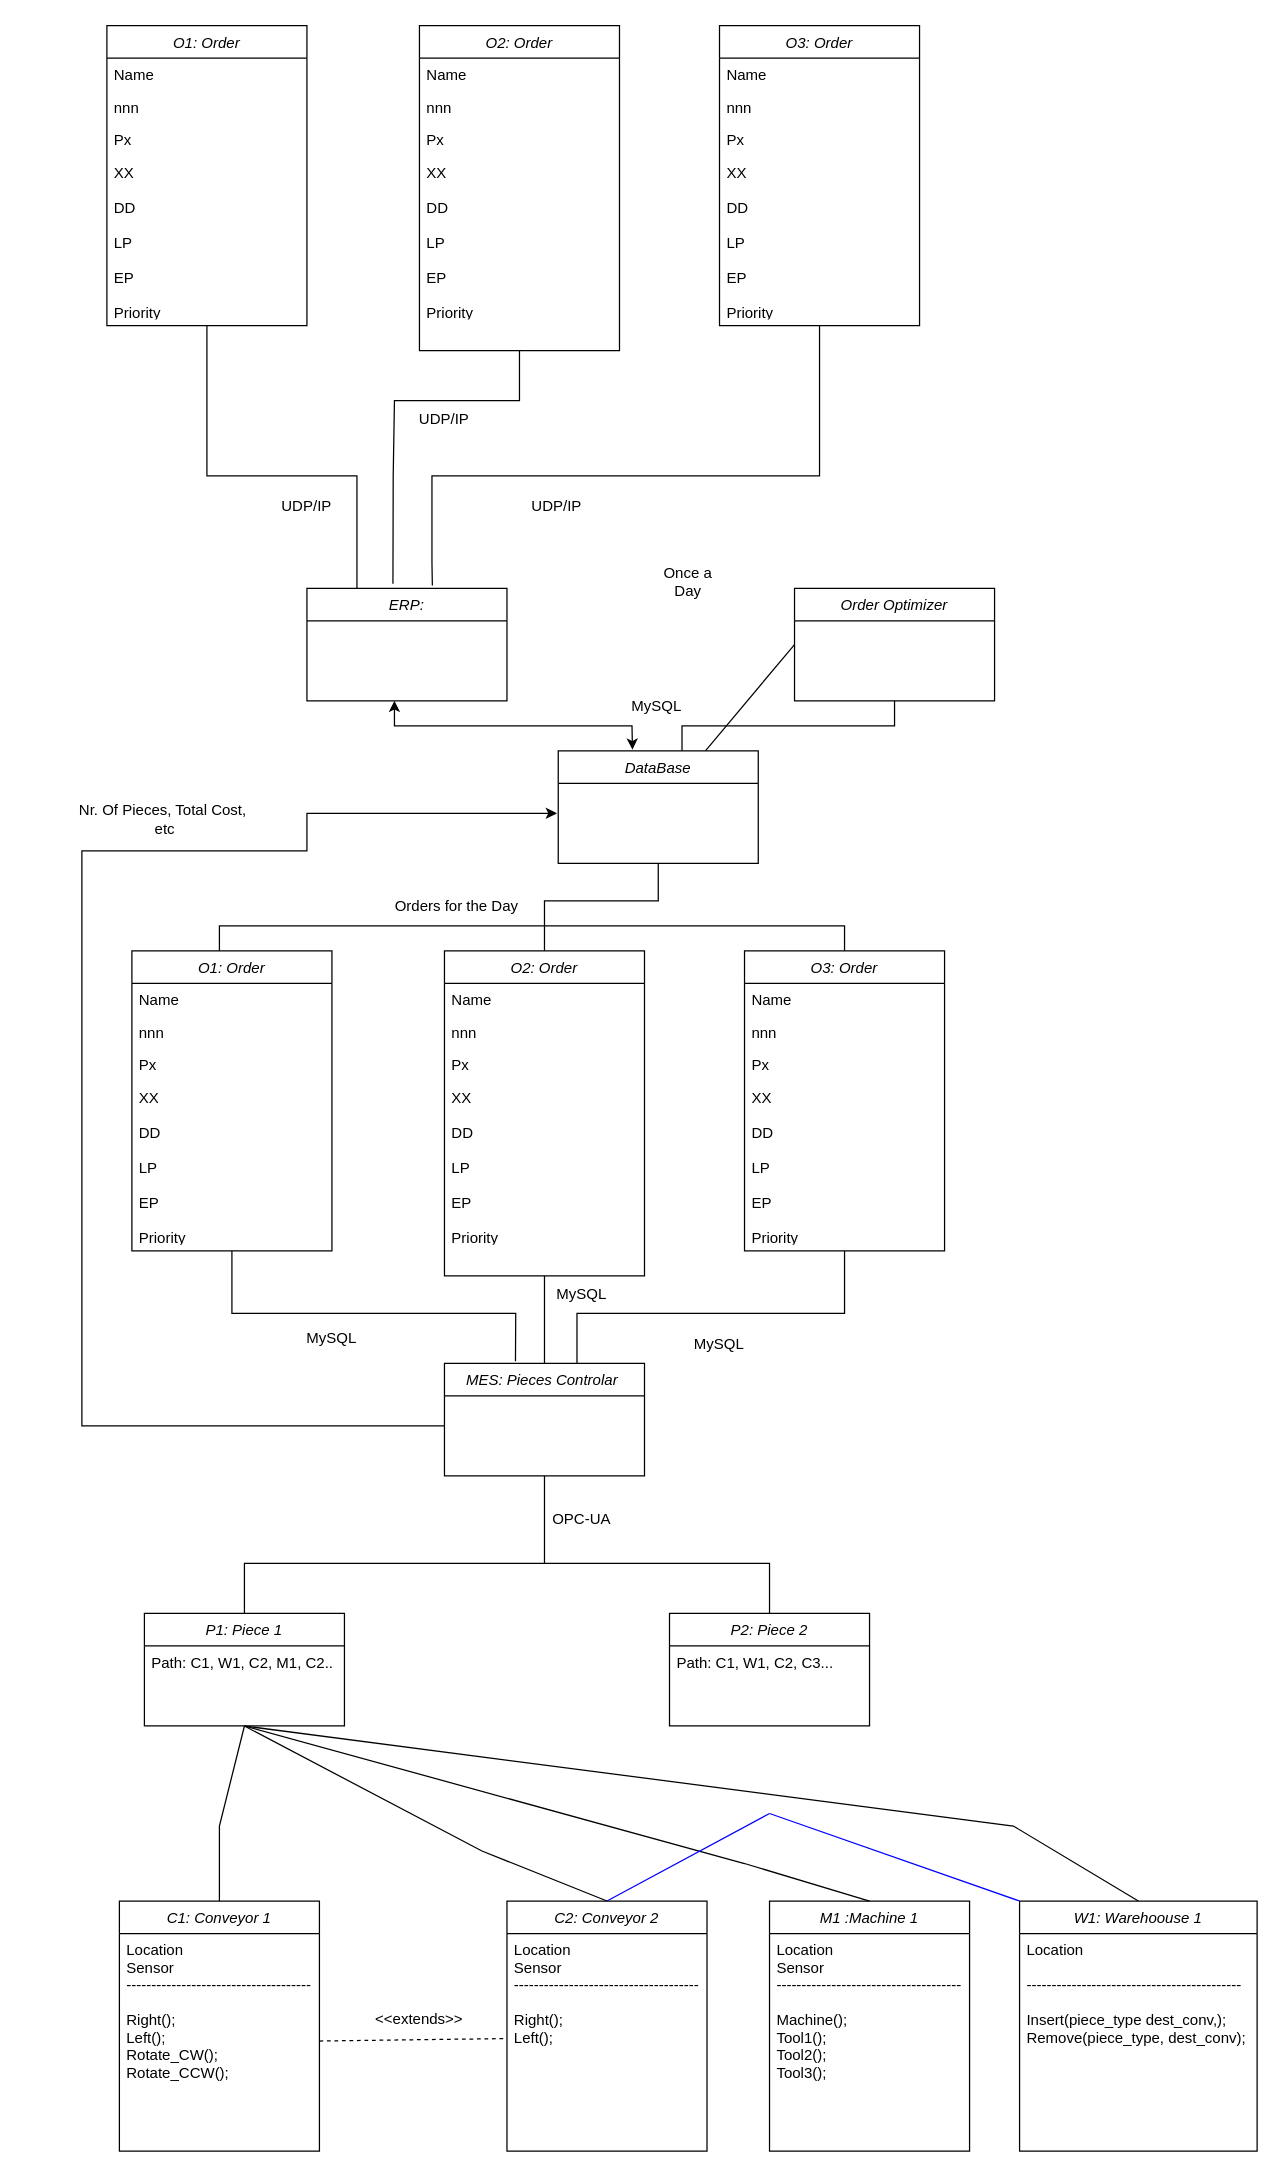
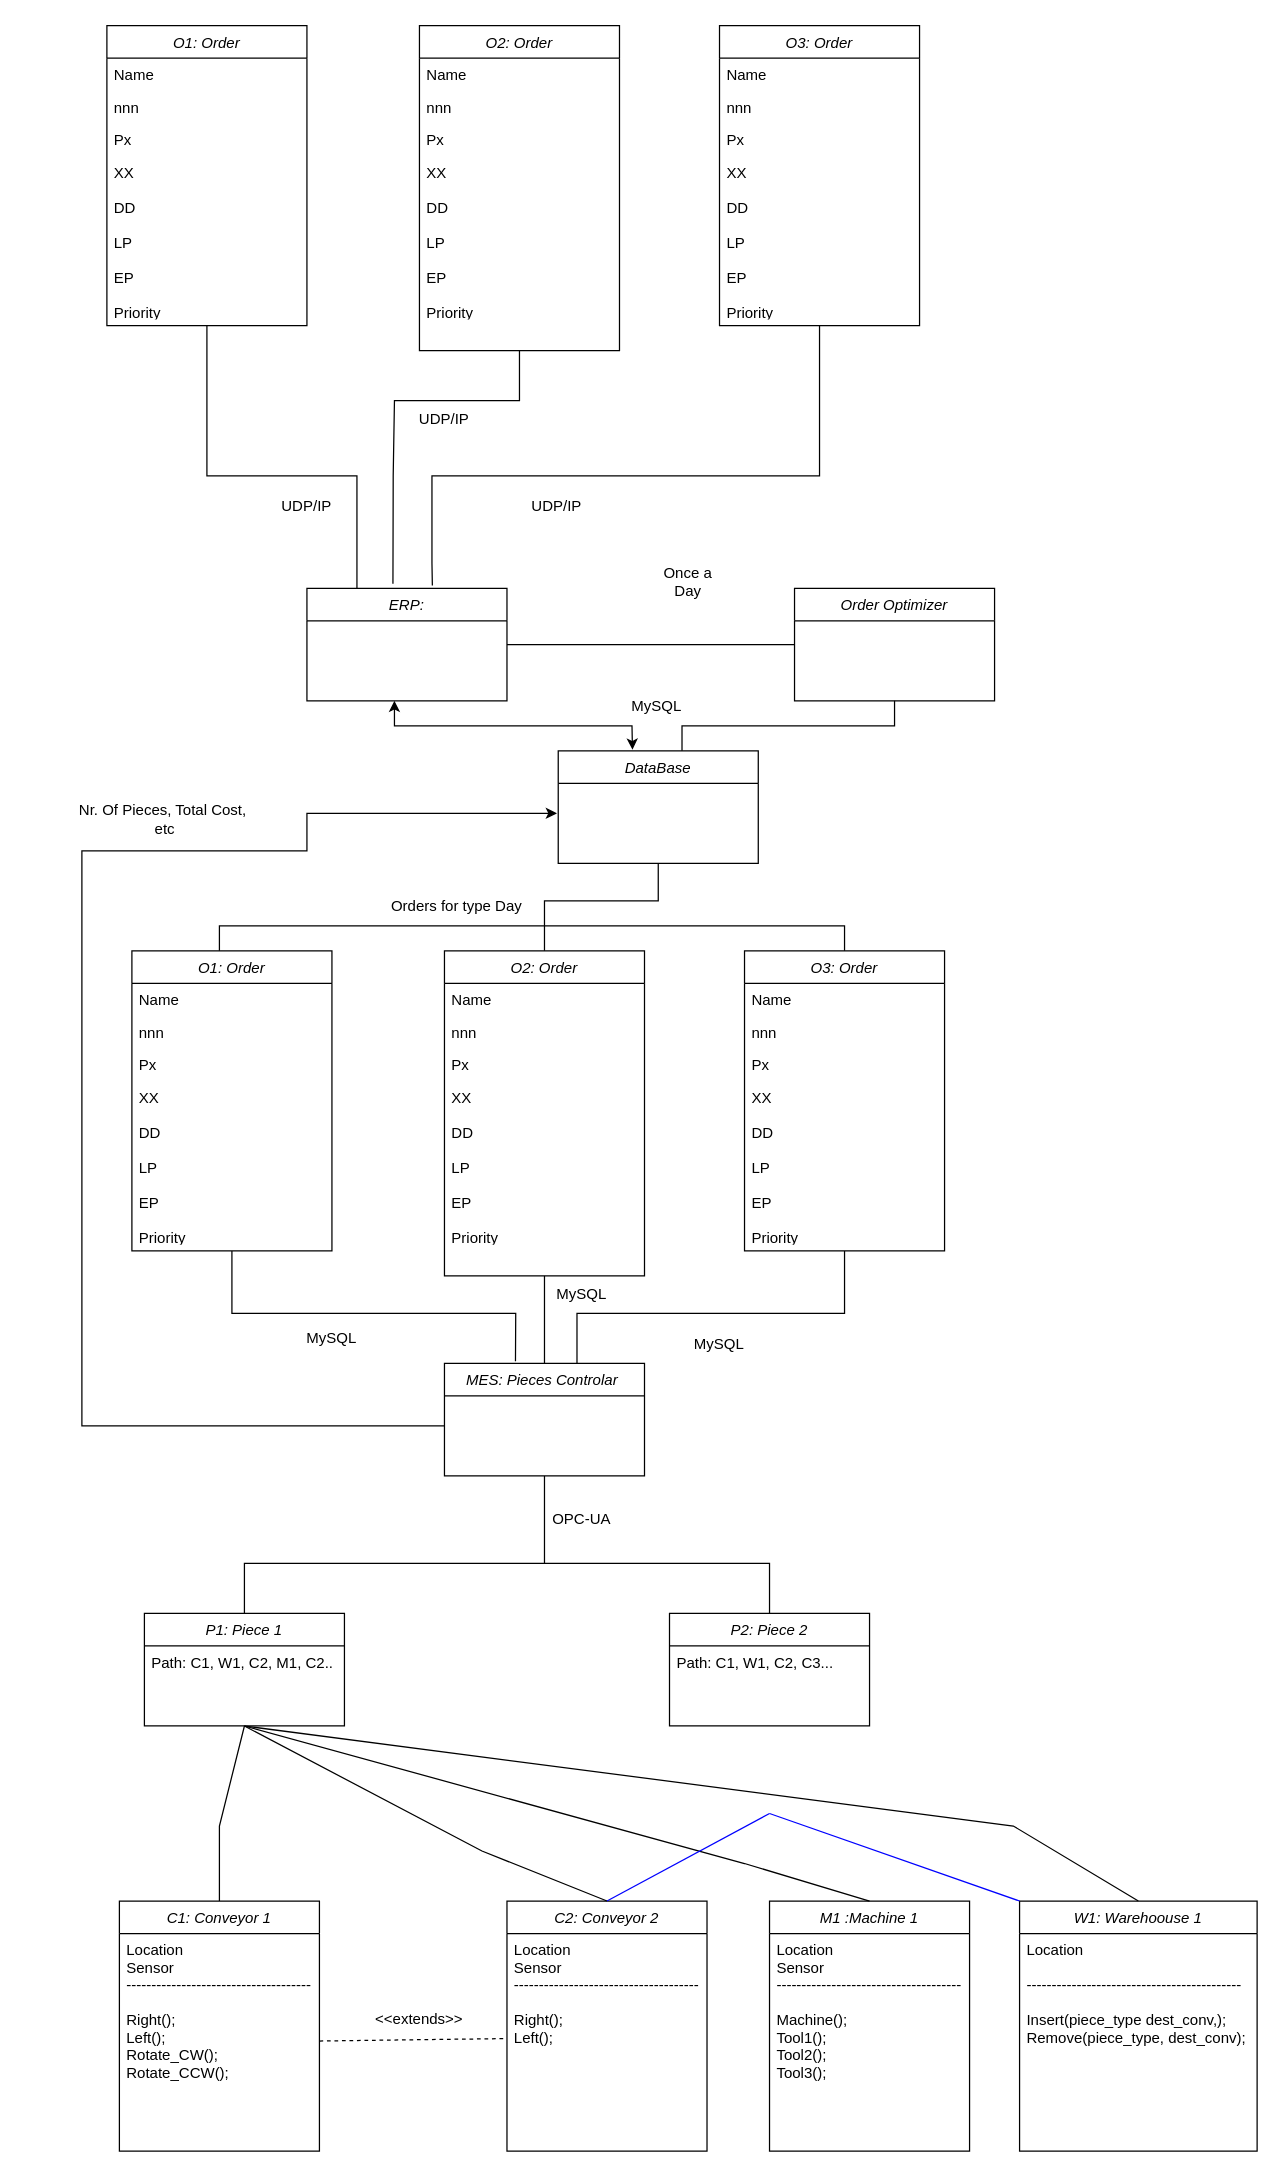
edge "Order Optimizer" -- "DataBase": now "Order Optimizer" -- "ERP:"
node "Orders for the Day": label "Orders for the Day" -> "Orders for type Day"
